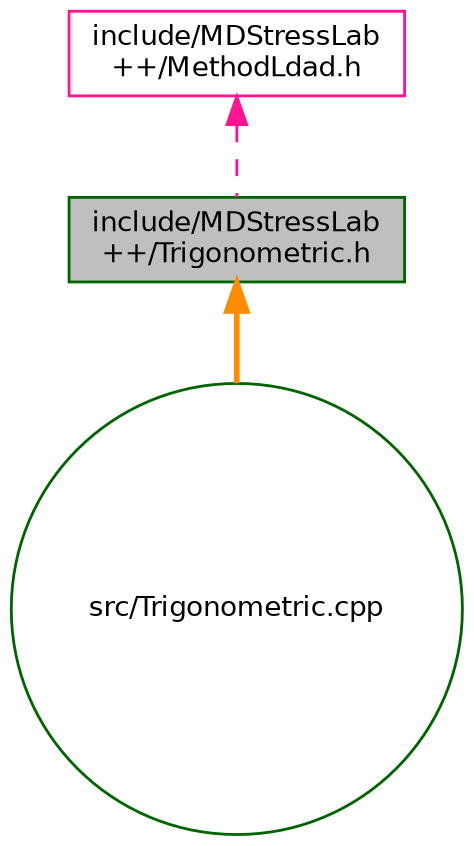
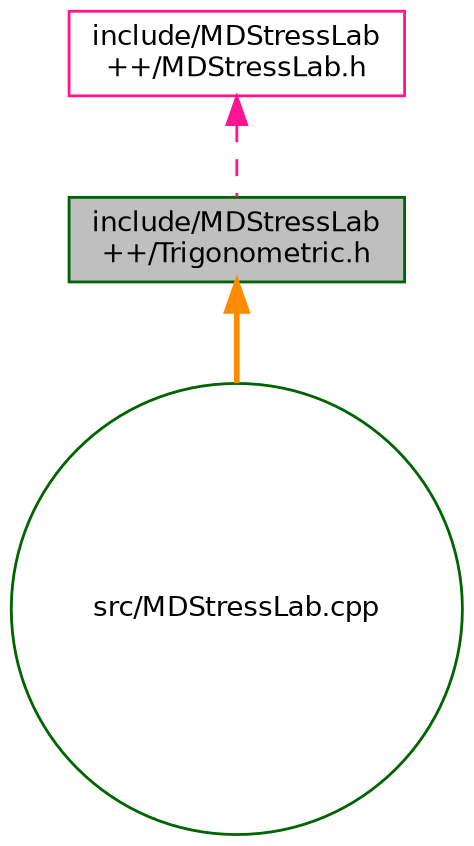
node "include/MDStressLab ++/MethodLdad.h": label "include/MDStressLab ++/MethodLdad.h" -> "include/MDStressLab ++/MDStressLab.h"
node "src/Trigonometric.cpp": label "src/Trigonometric.cpp" -> "src/MDStressLab.cpp"
